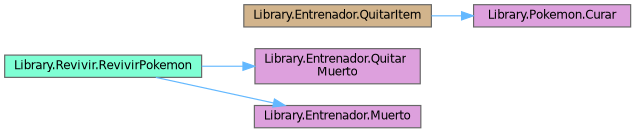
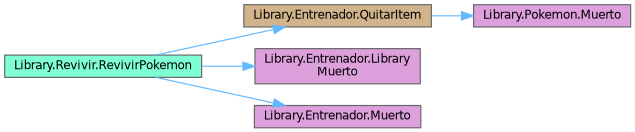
node "Library.Pokemon.Curar": label "Library.Pokemon.Curar" -> "Library.Pokemon.Muerto"
edge "Library.Revivir.RevivirPokemon" -> "Library.Entrenador.QuitarItem": added
node "Library.Entrenador.Quitar Muerto": label "Library.Entrenador.Quitar Muerto" -> "Library.Entrenador.Library Muerto"
